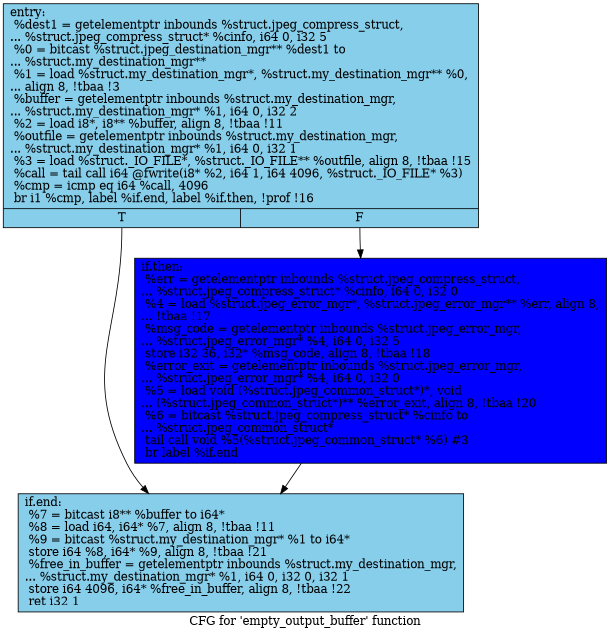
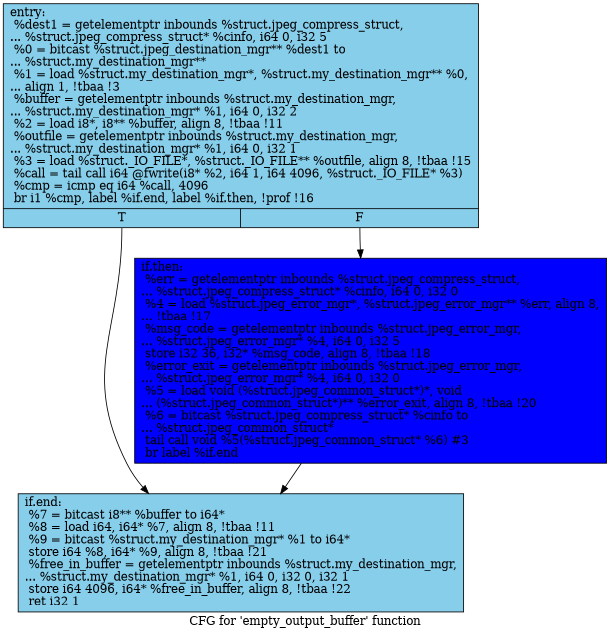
node "entry:": text "... align 8, !tbaa !3" -> "... align 1, !tbaa !3"
